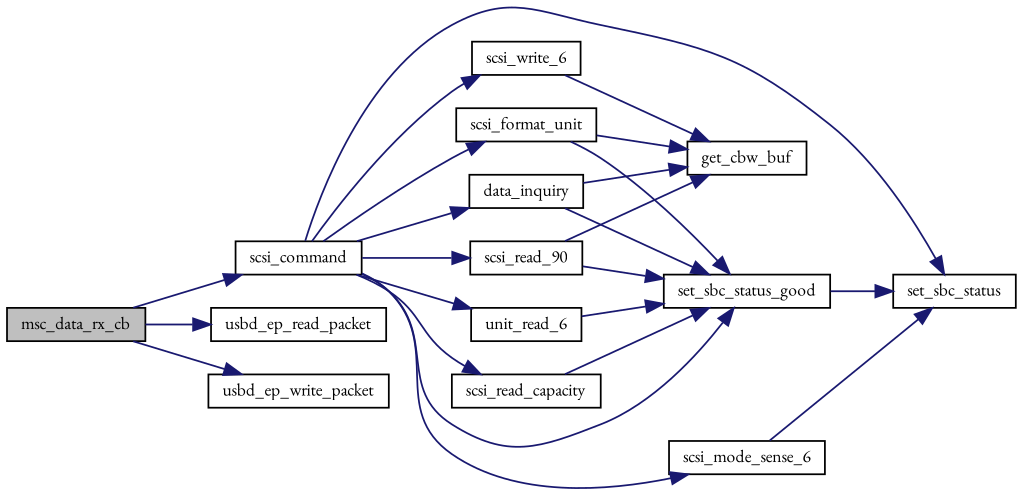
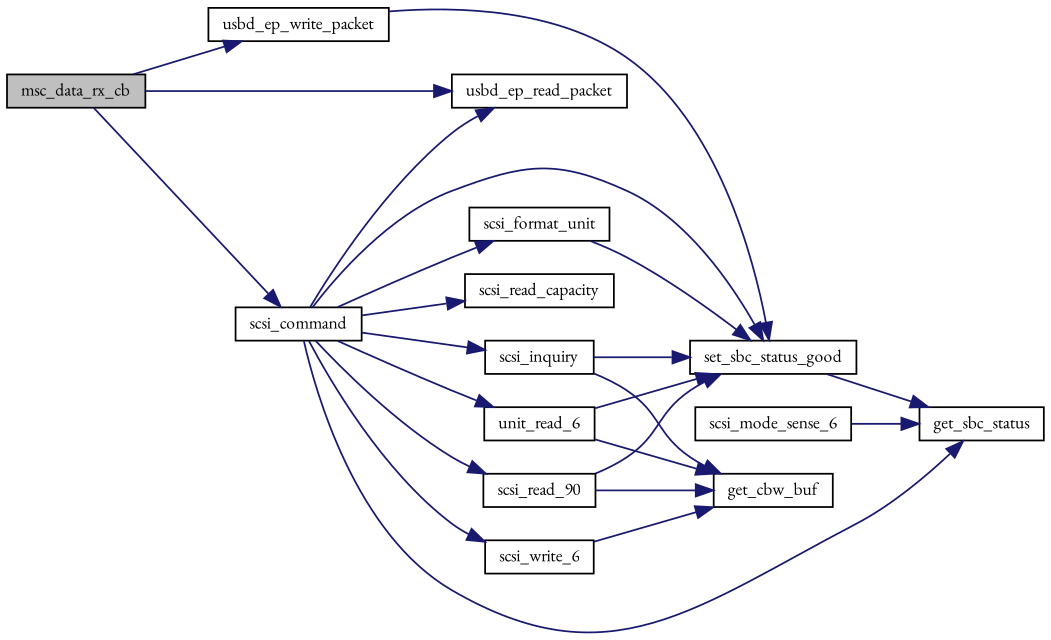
edge "scsi_format_unit" -> "get_cbw_buf": now "unit_read_6" -> "get_cbw_buf"
node "data_inquiry": label "data_inquiry" -> "scsi_inquiry"
node "set_sbc_status": label "set_sbc_status" -> "get_sbc_status"
edge "scsi_read_capacity" -> "set_sbc_status_good": now "usbd_ep_write_packet" -> "set_sbc_status_good"
edge "scsi_command" -> "scsi_mode_sense_6": now "scsi_command" -> "usbd_ep_read_packet"
